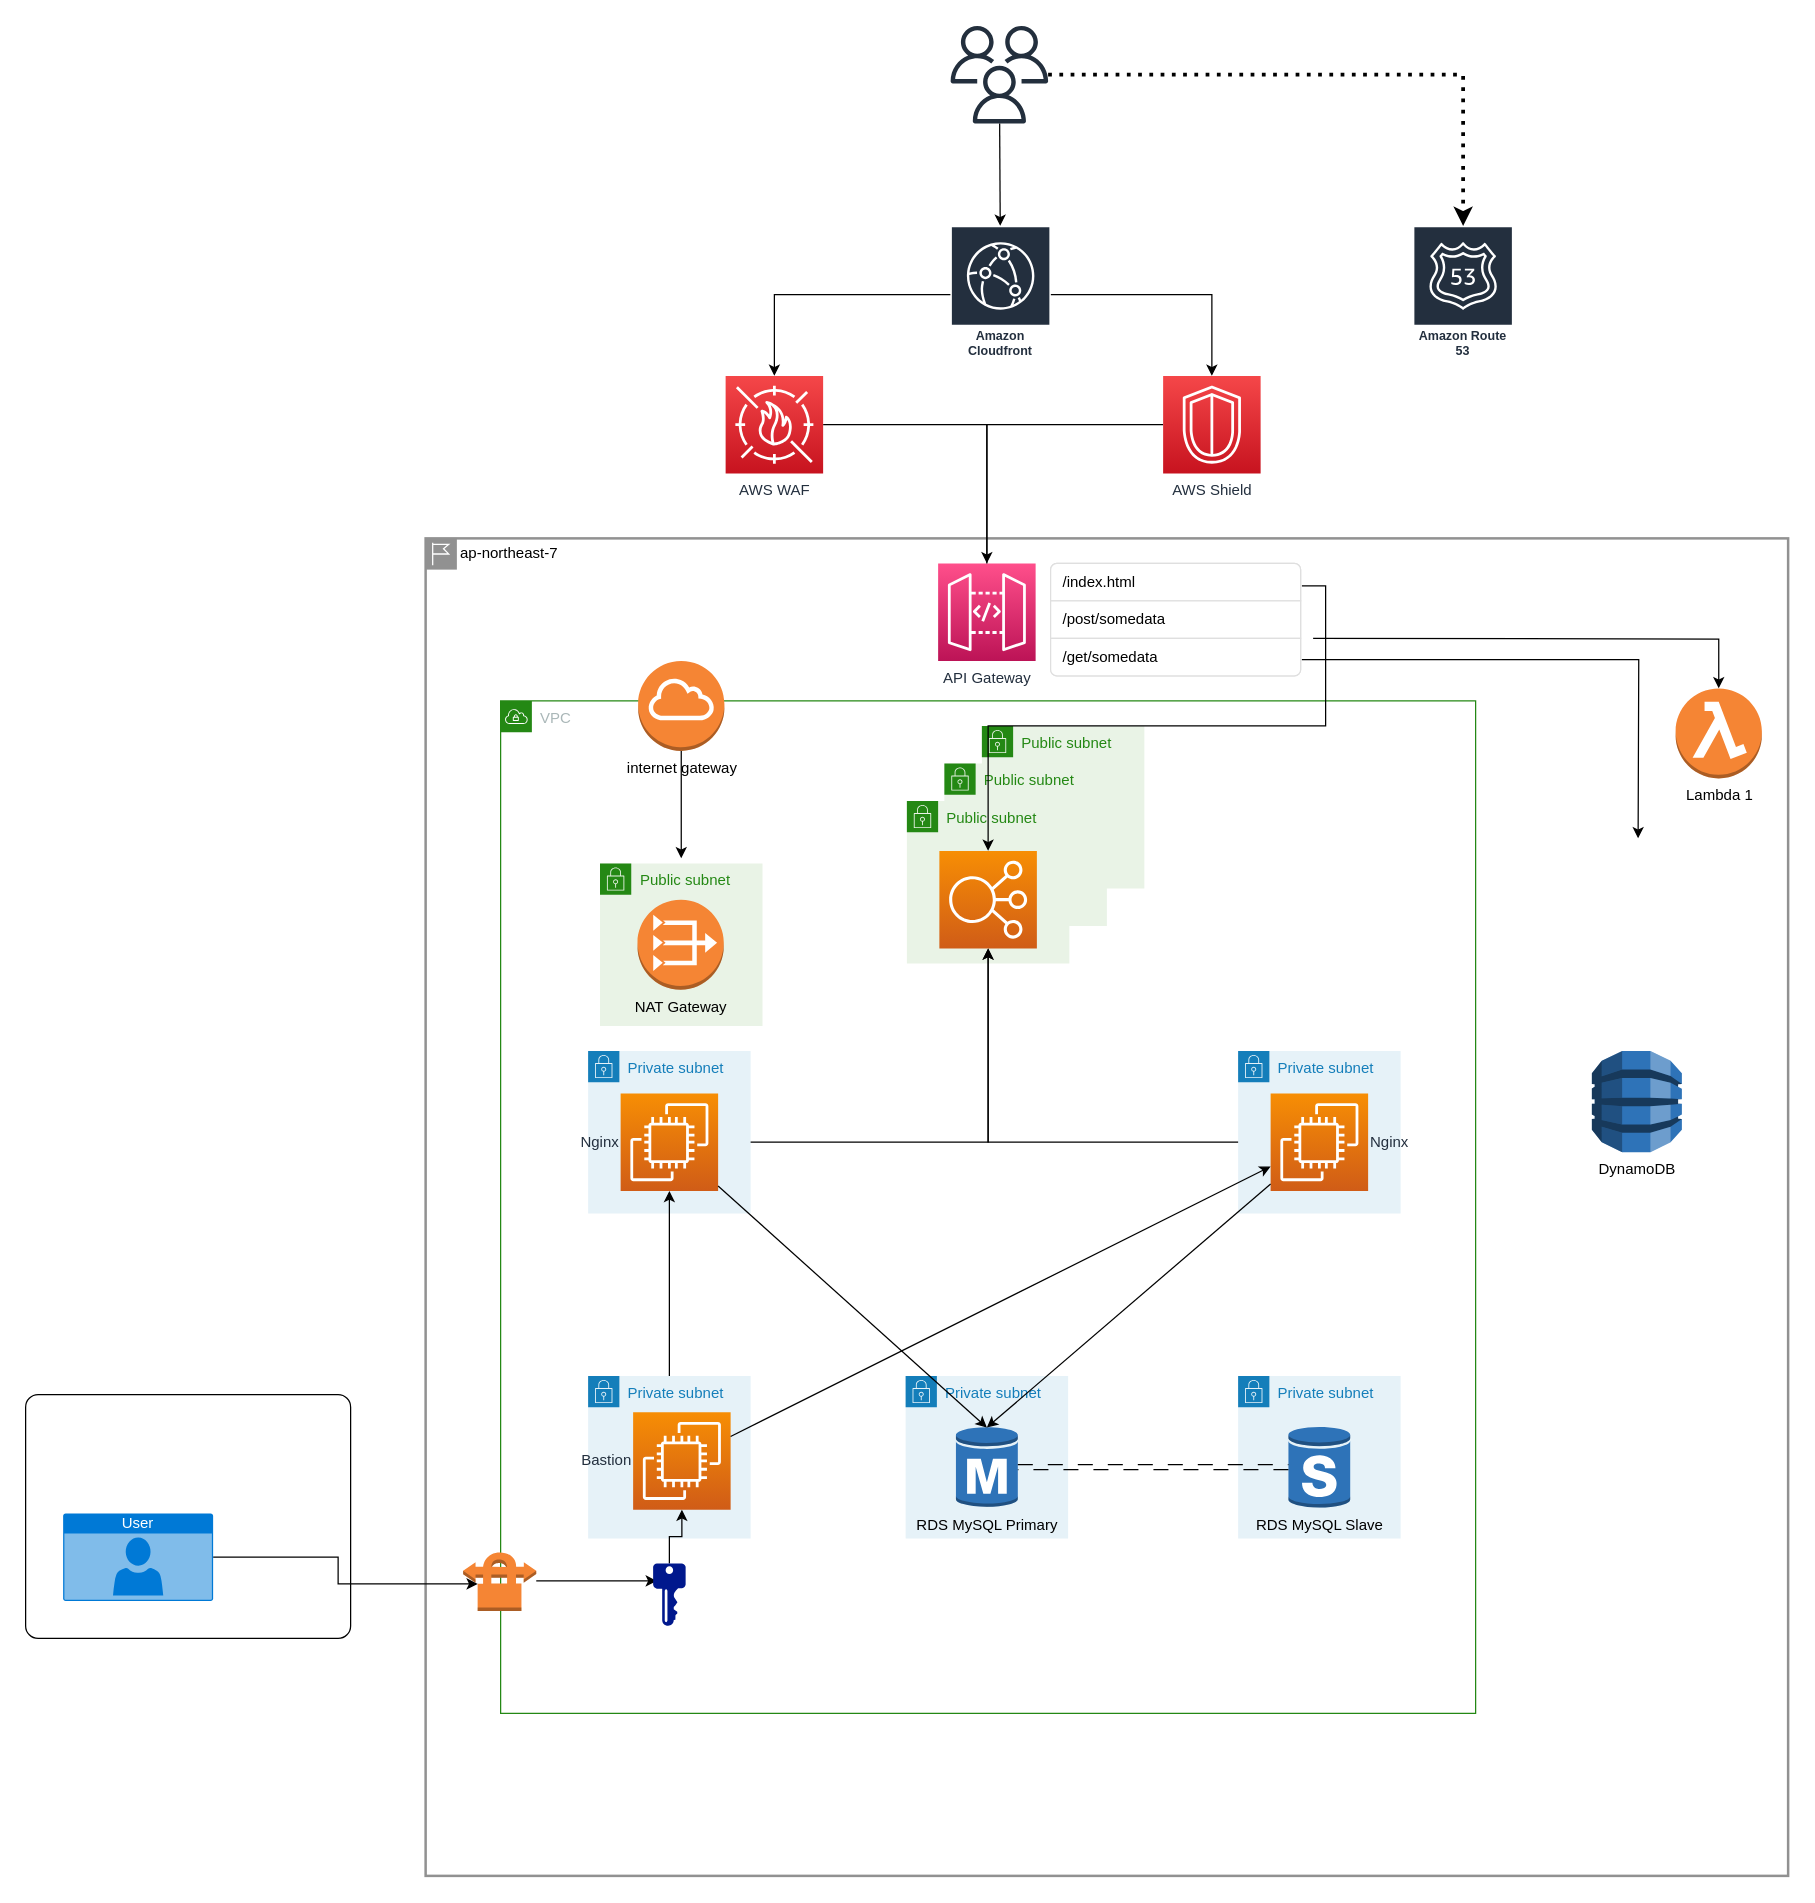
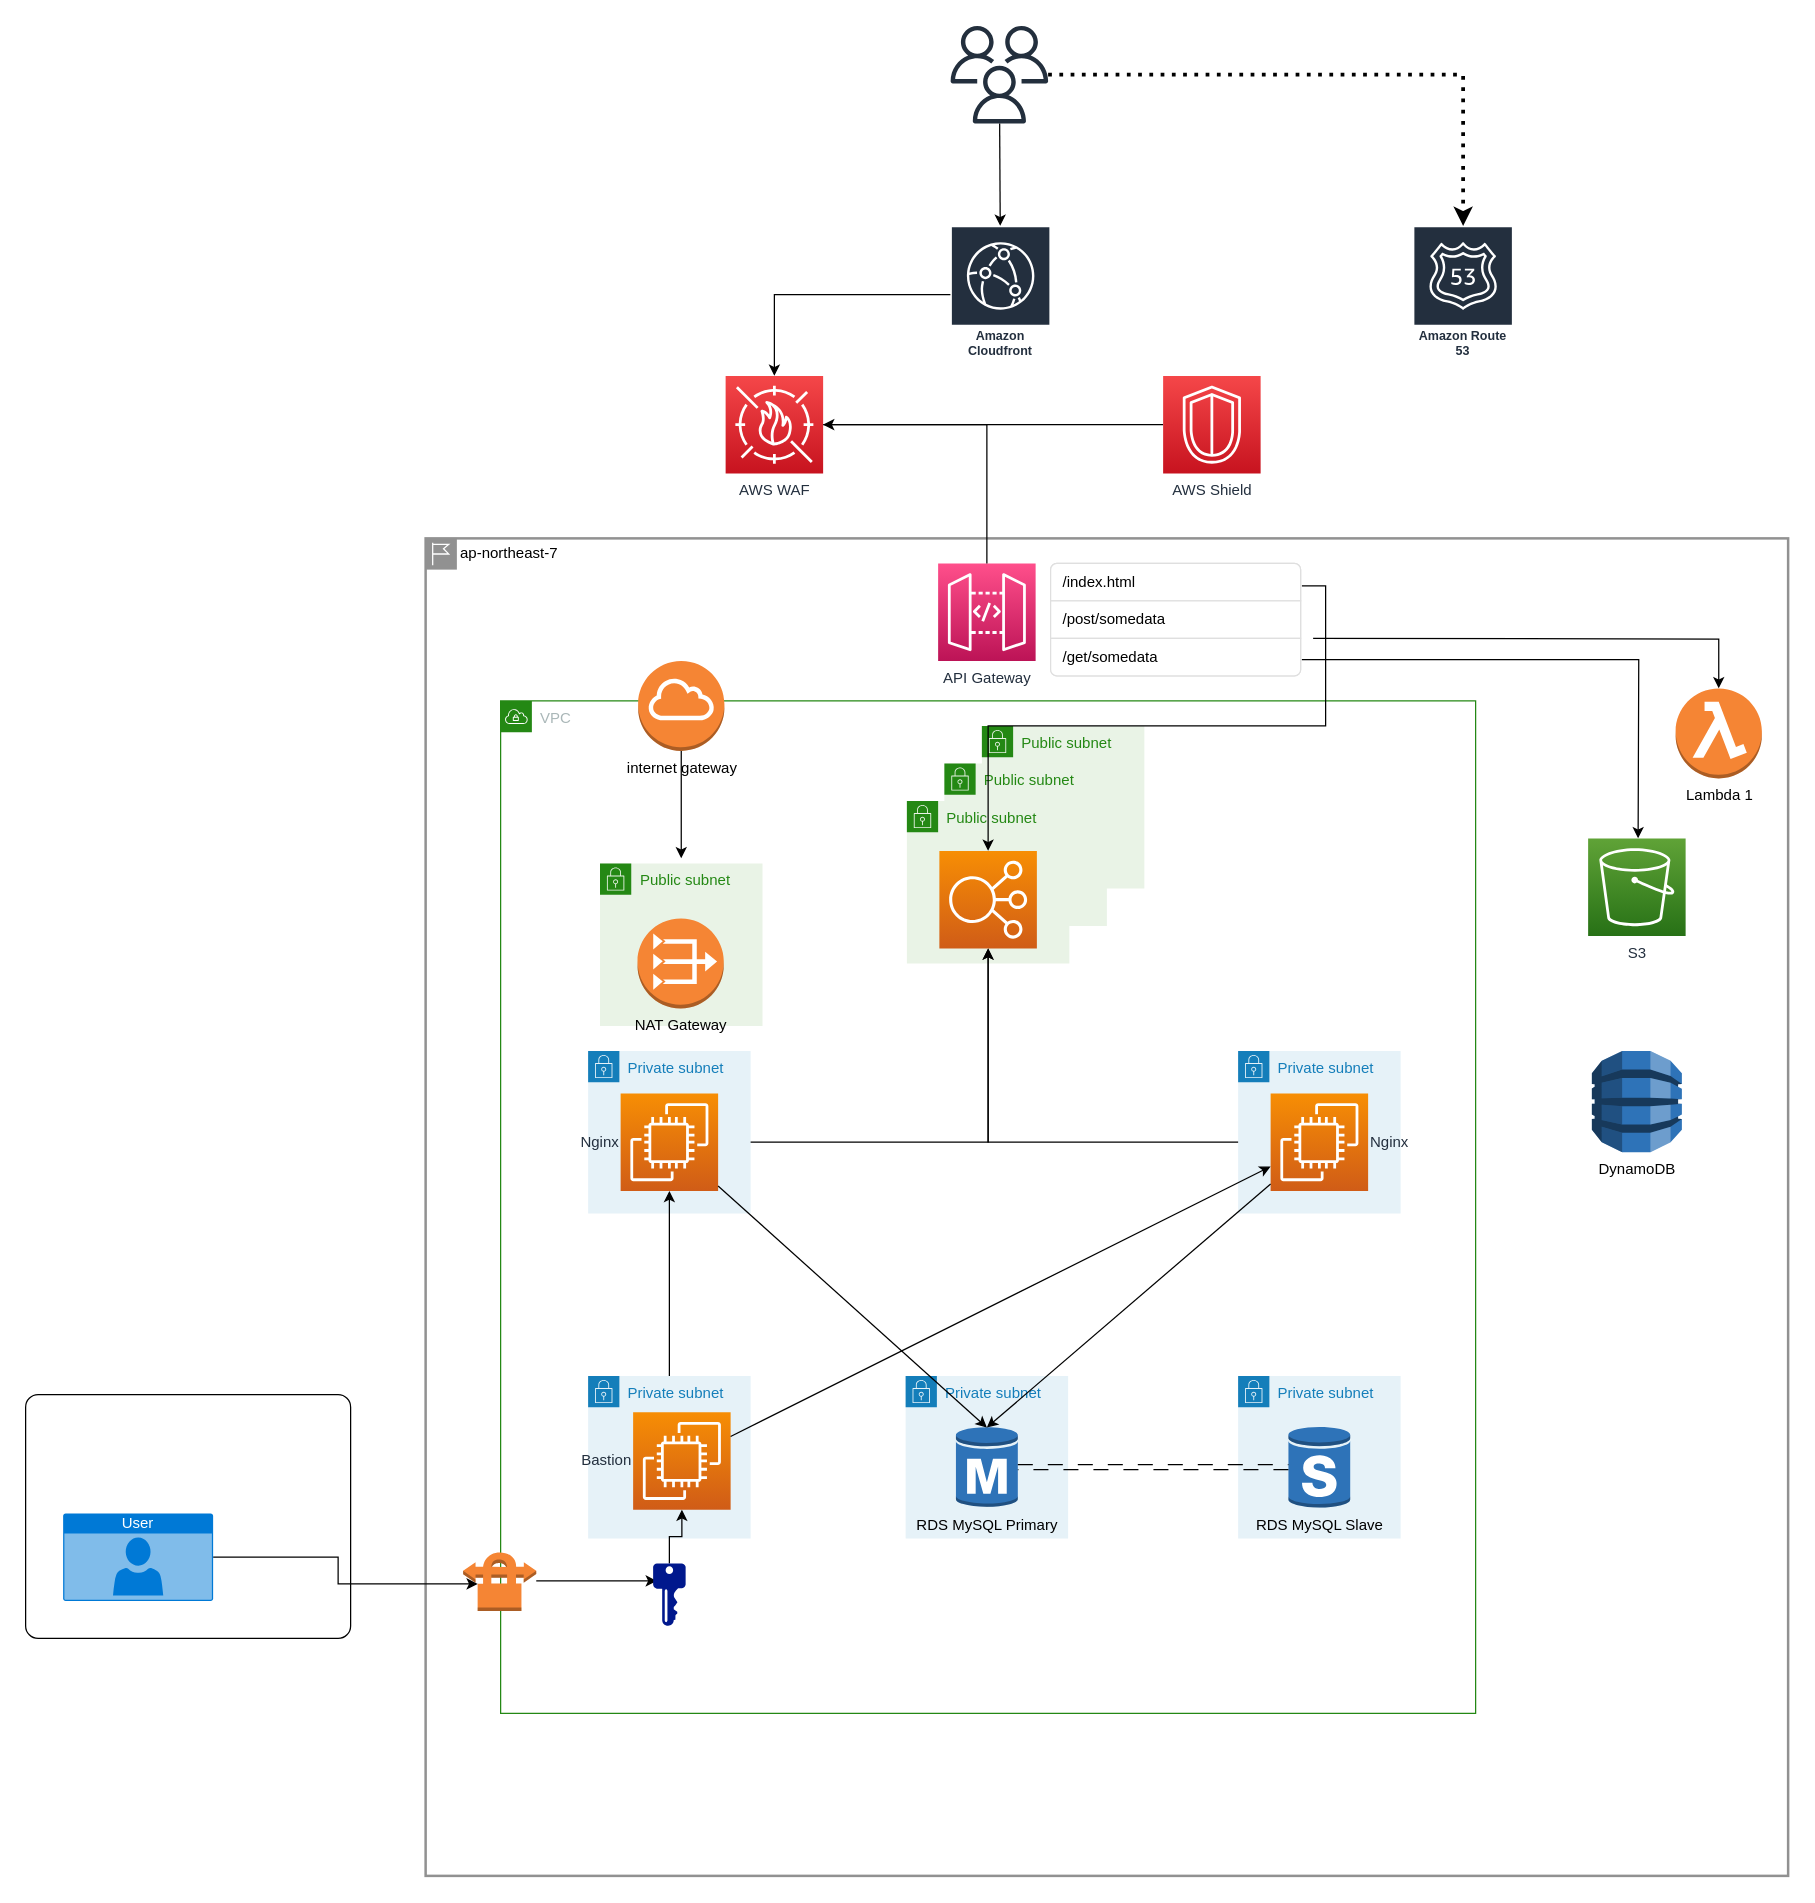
edge "Amazon Cloudfront" -> "AWS Shield": removed
edge "AWS Shield" -> "API Gateway": now "AWS Shield" -> "AWS WAF"
node "S3": added
node "NAT Gateway": moved (681, 944) -> (681, 963)
